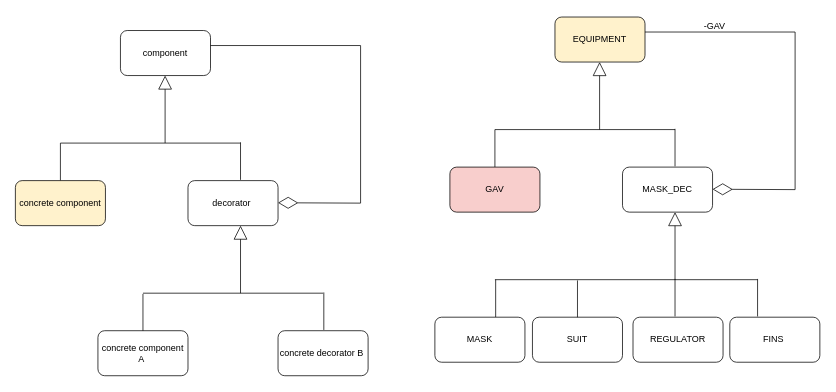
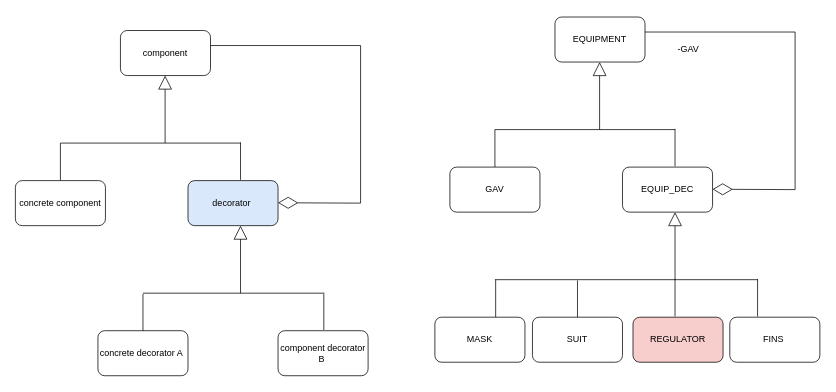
node "-GAV": moved (714, 27) -> (688, 49)
node "EQUIPMENT": fillcolor #fff2cc -> #ffffff
node "GAV": fillcolor #f8cecc -> #ffffff
node "MASK_DEC": label "MASK_DEC" -> "EQUIP_DEC"
node "concrete component": fillcolor #fff2cc -> #ffffff
node "decorator": fillcolor #ffffff -> #dae8fc
node "REGULATOR": fillcolor #ffffff -> #f8cecc
node "concrete component A": label "concrete component A" -> "concrete decorator A"
node "concrete decorator B": label "concrete decorator B" -> "component decorator B"
